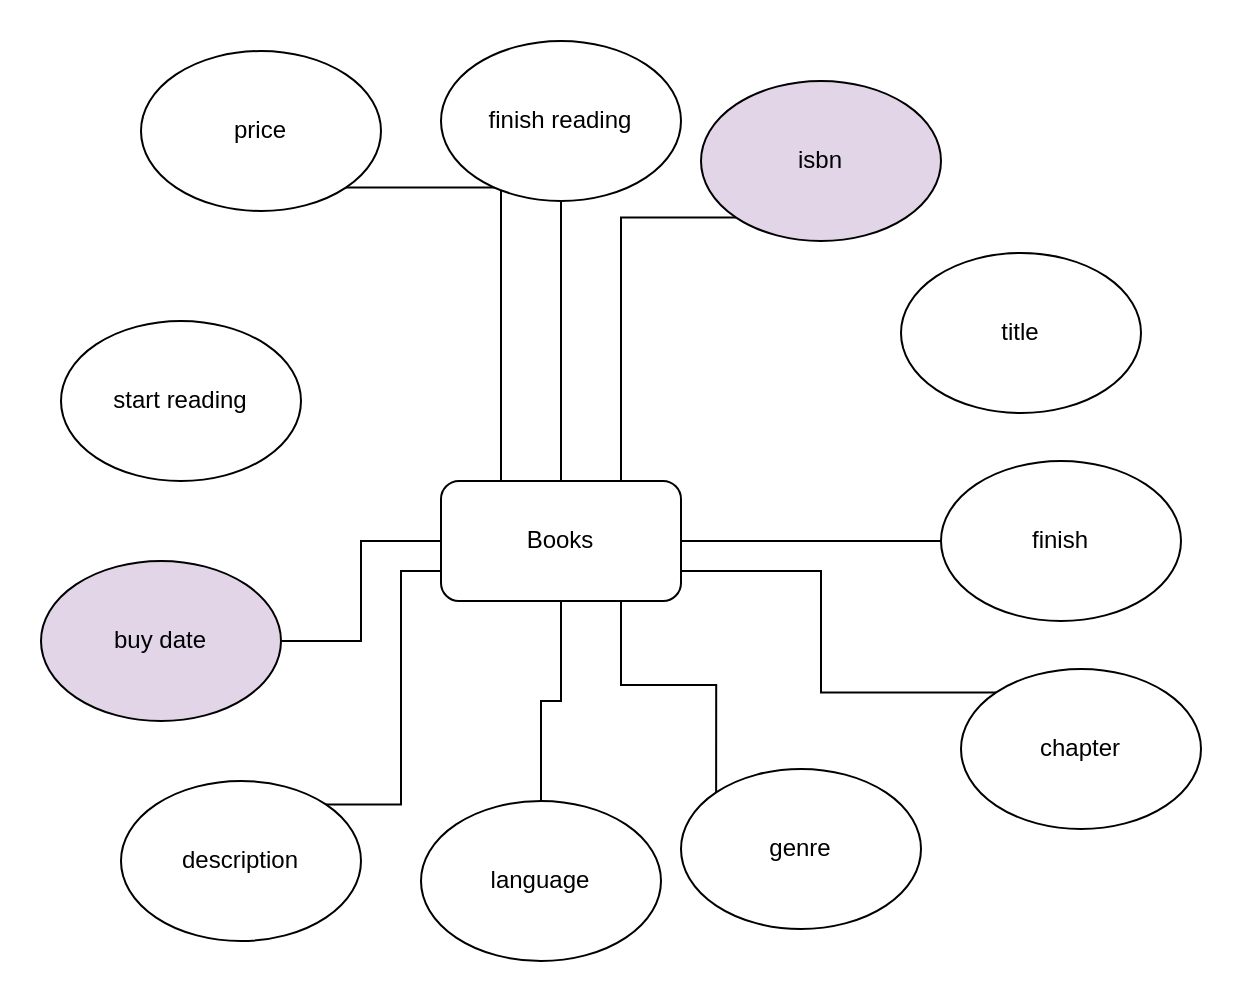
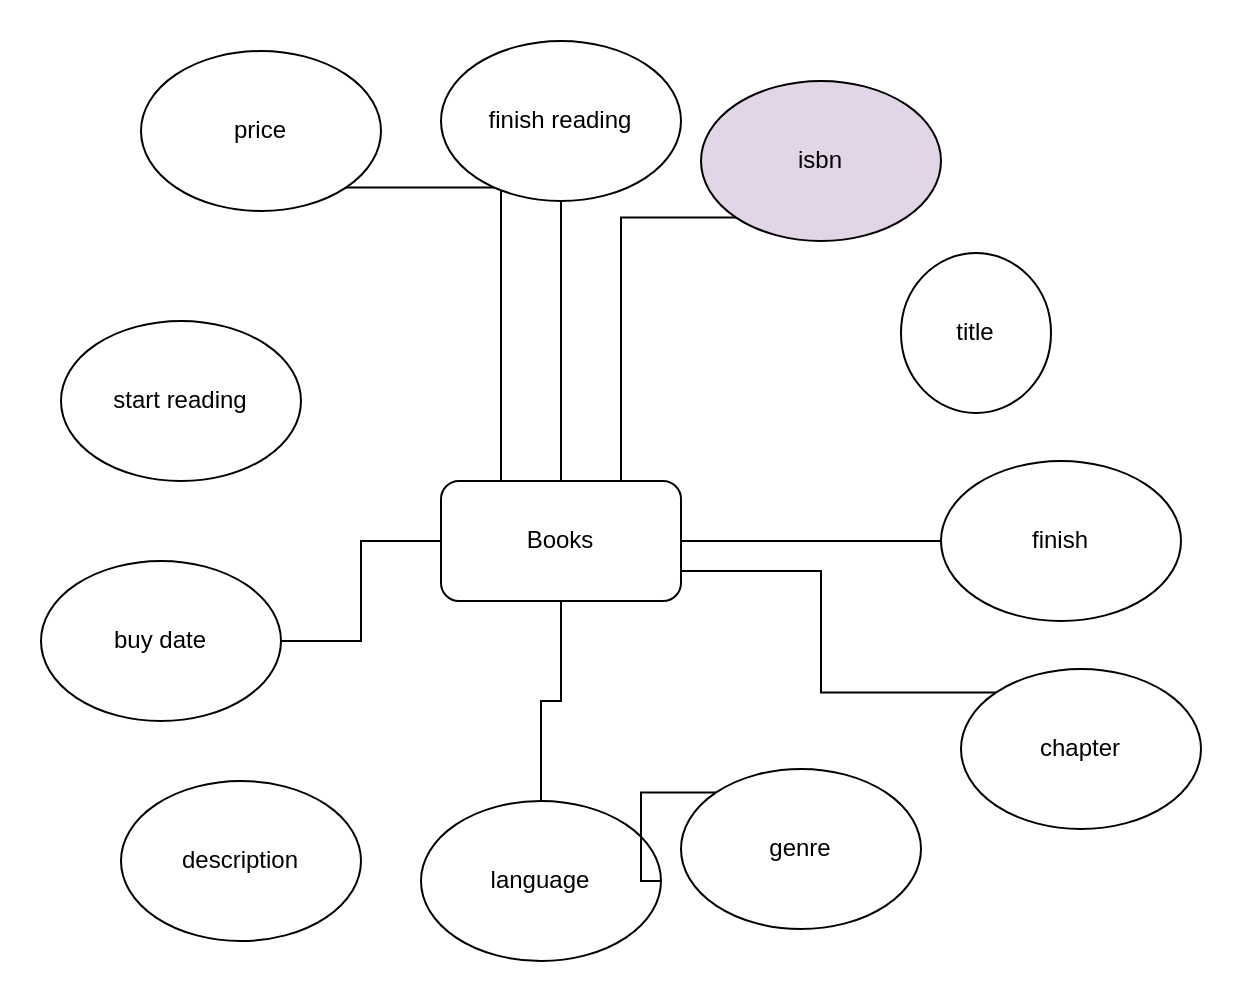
node "title": size 240x160 -> 150x160
node "buy date": fillcolor #e1d5e7 -> #ffffff
edge "Books" -- "genre": now "language" -- "genre"
edge "Books" -- "description": removed
